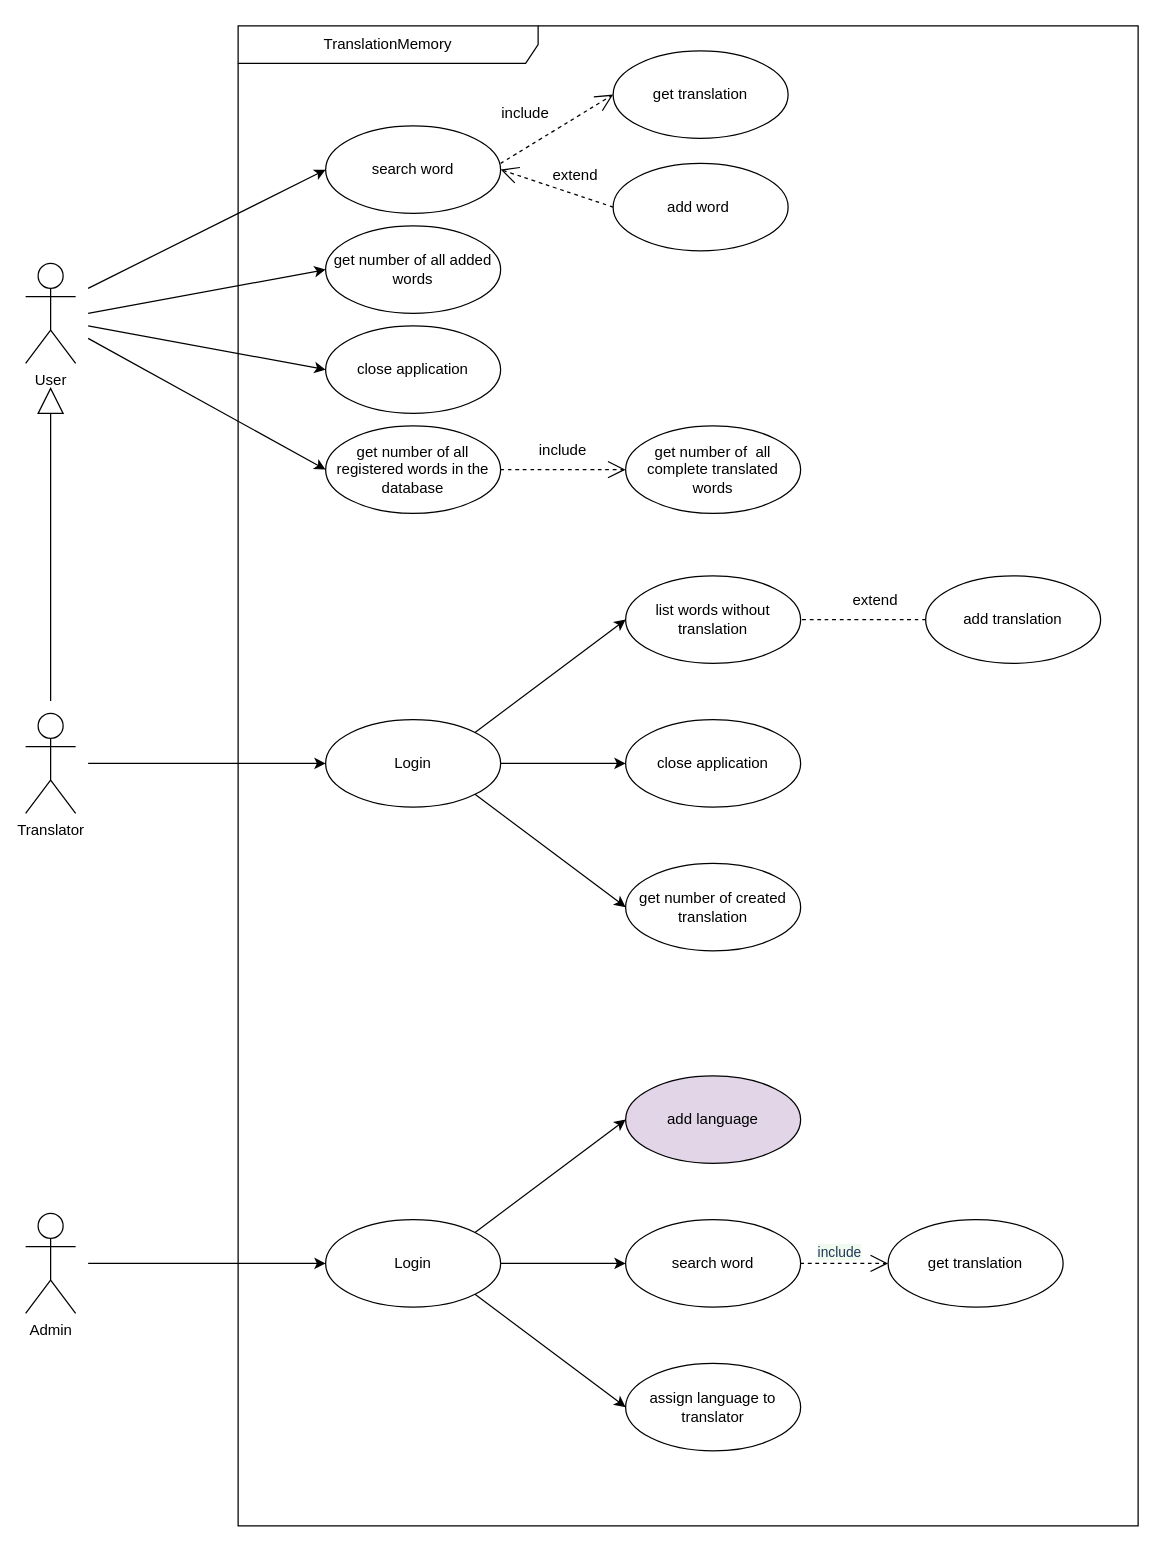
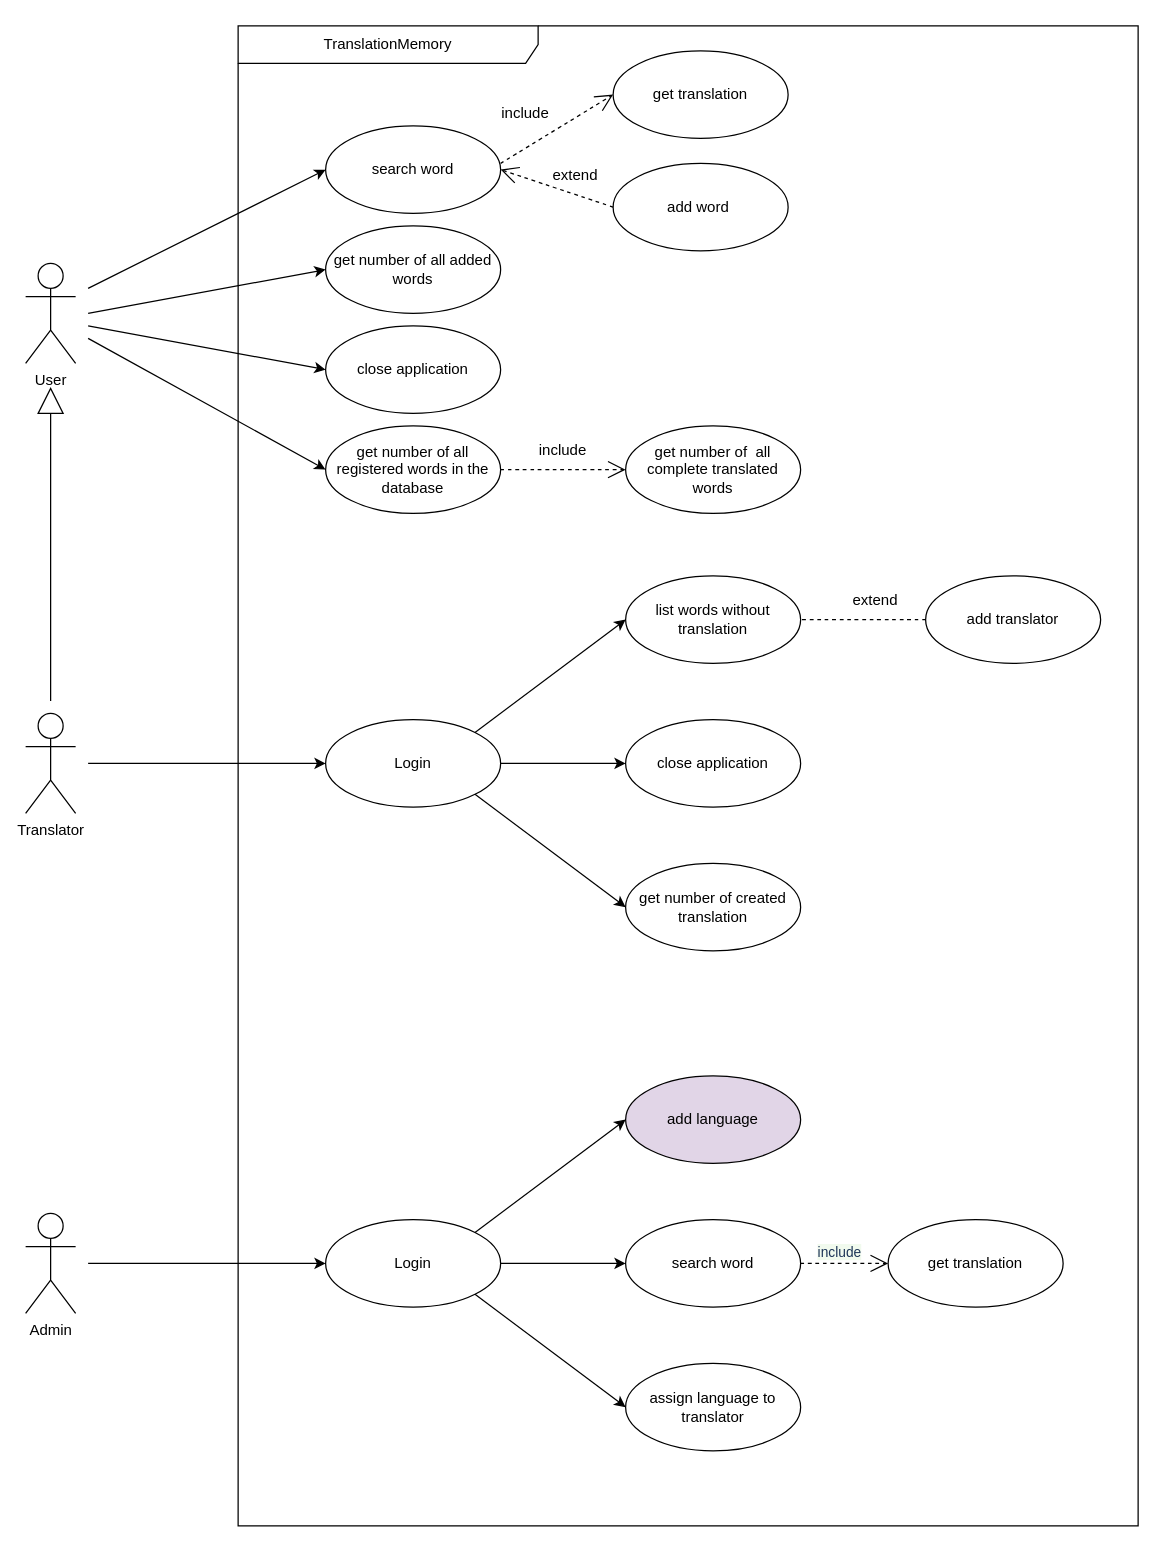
node "add translation": label "add translation" -> "add translator"
